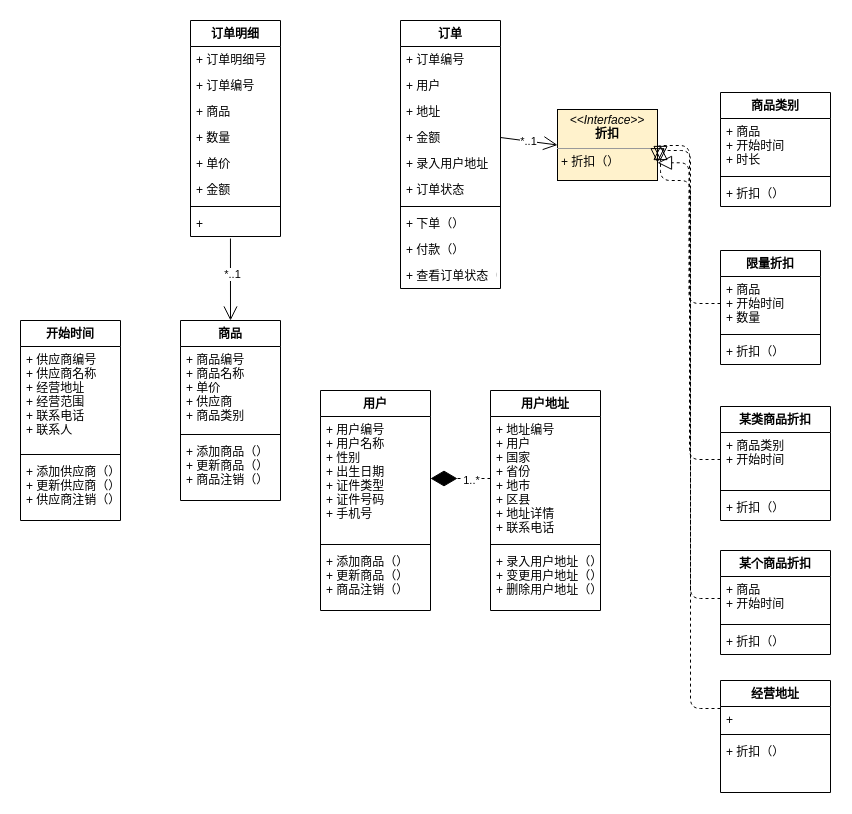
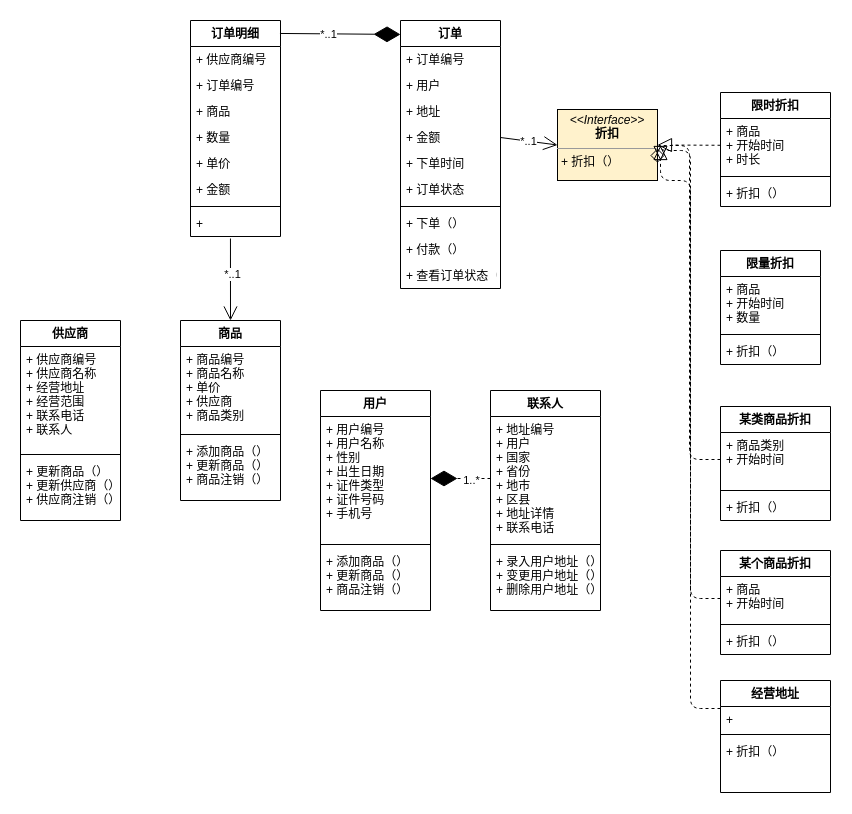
edge "订单明细" -> "订单": added, label "*..1"
node "+ 订单明细号": label "+ 订单明细号" -> "+ 供应商编号"
node "商品类别": label "商品类别" -> "限时折扣"
edge "+ 商品 + 开始时间 + 时长" -> "<<Interface>> 折扣 + 折扣（）": added
edge "+ 商品类别 + 开始时间" -> "<<Interface>> 折扣 + 折扣（）": arrowhead block -> diamond
node "+ 录入用户地址": label "+ 录入用户地址" -> "+ 下单时间"
edge "+ 商品 + 开始时间 + 数量" -> "<<Interface>> 折扣 + 折扣（）": removed
node "开始时间": label "开始时间" -> "供应商"
node "用户地址": label "用户地址" -> "联系人"
node "+ 添加供应商（） + 更新供应商（） + 供应商注销（）": label "+ 添加供应商（） + 更新供应商（） + 供应商注销（）" -> "+ 更新商品（） + 更新供应商（） + 供应商注销（）"
